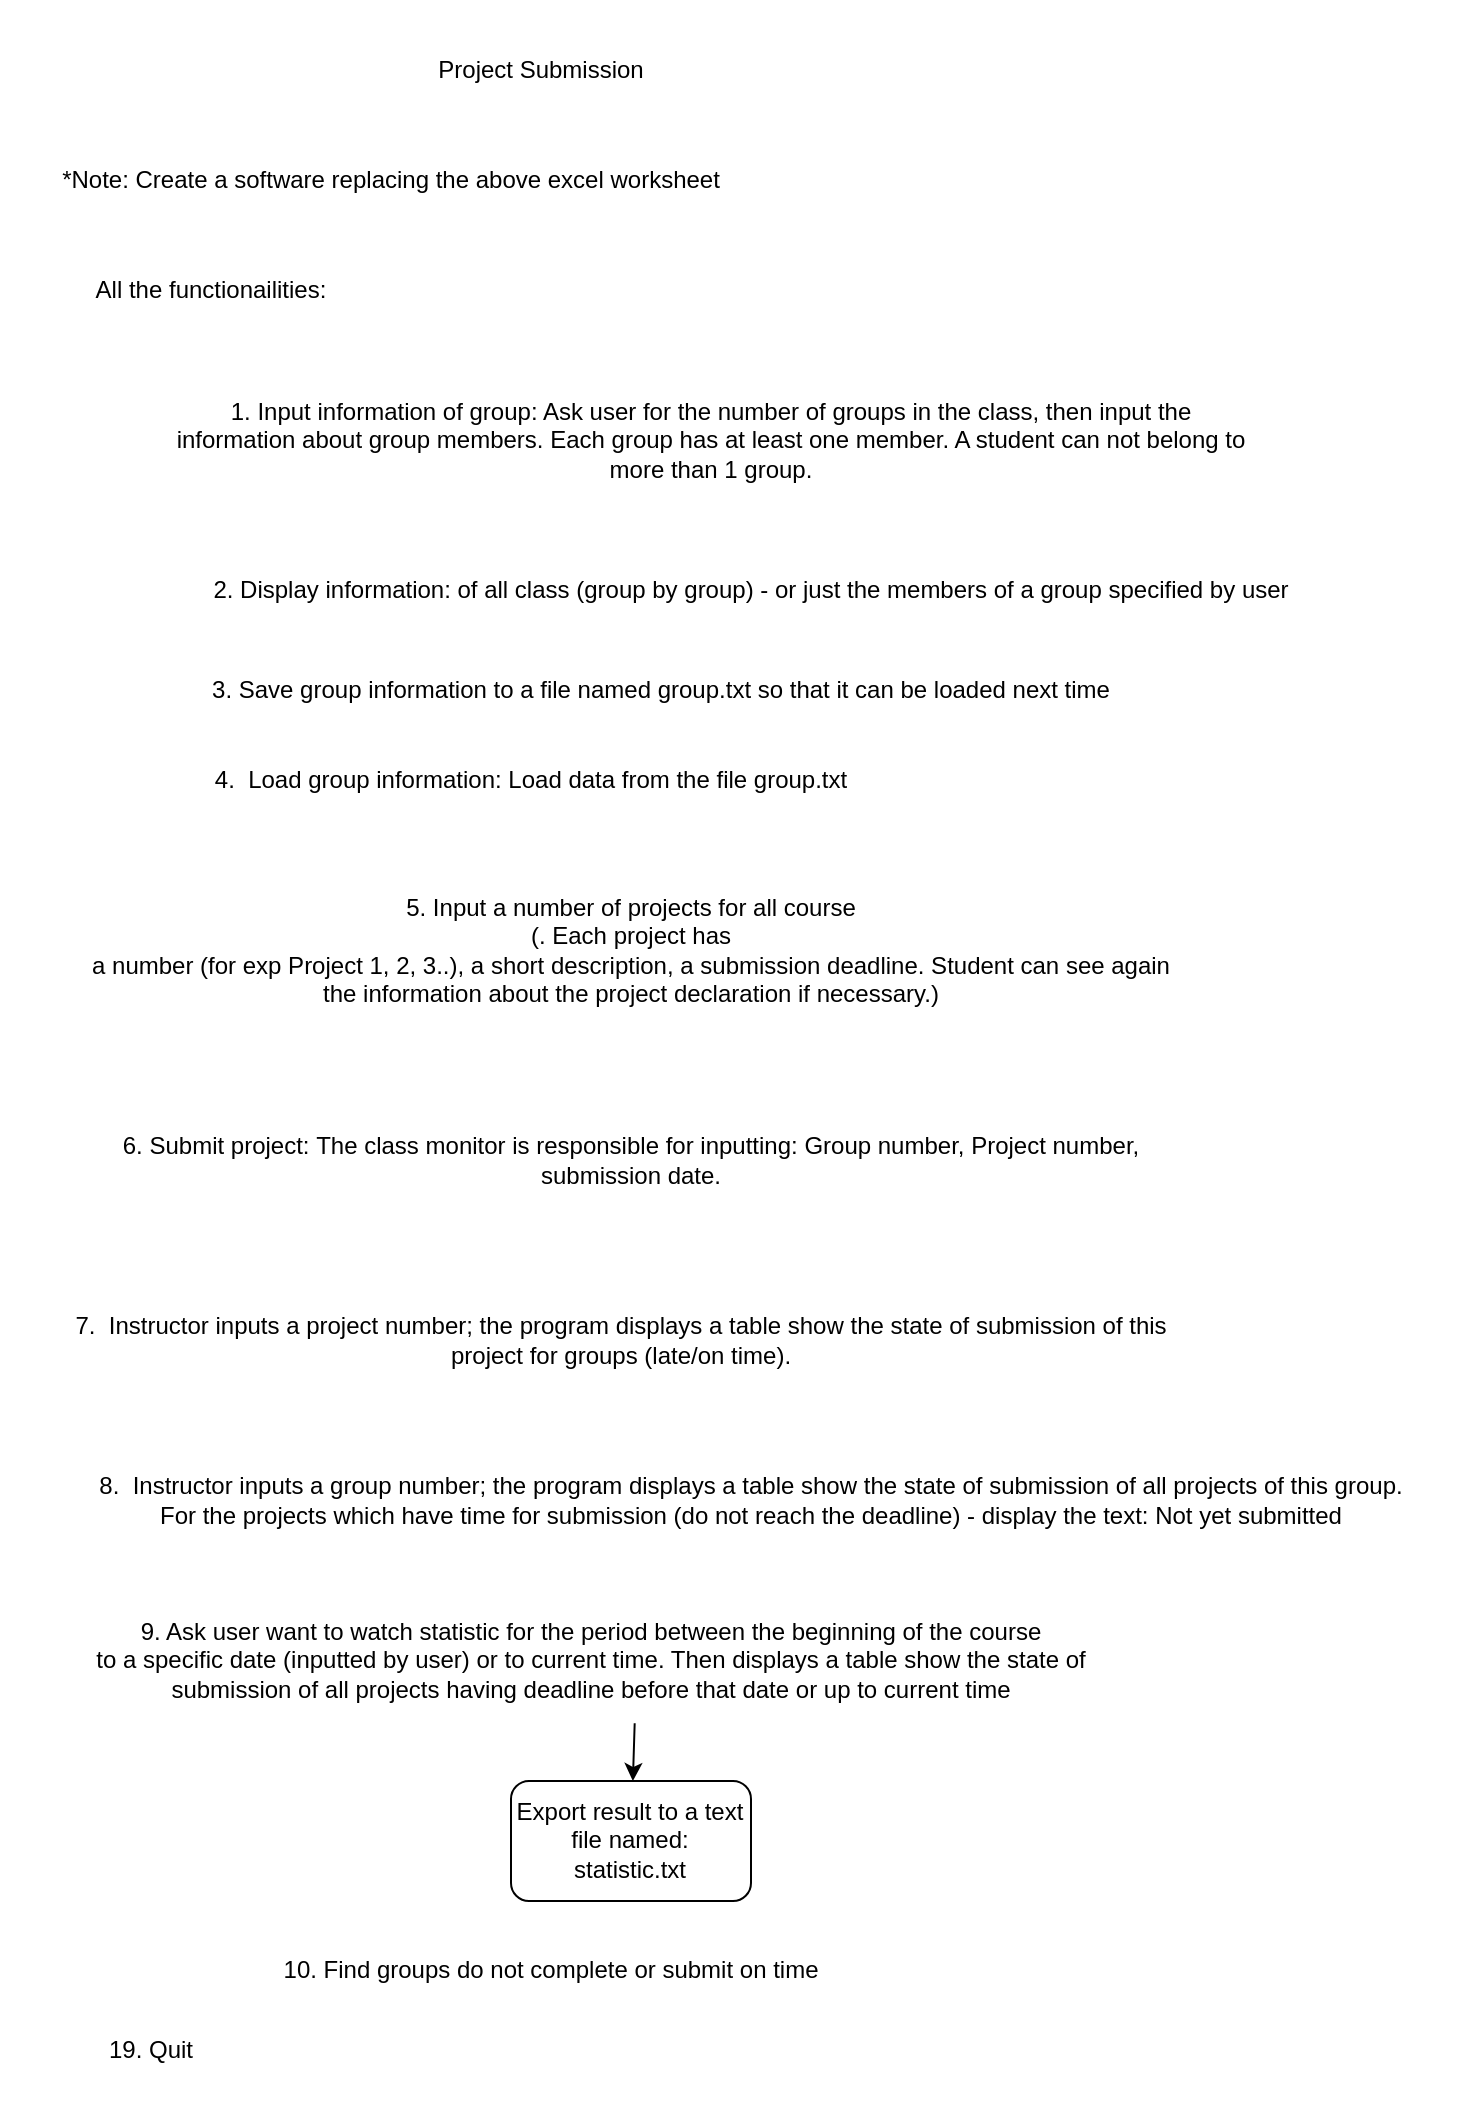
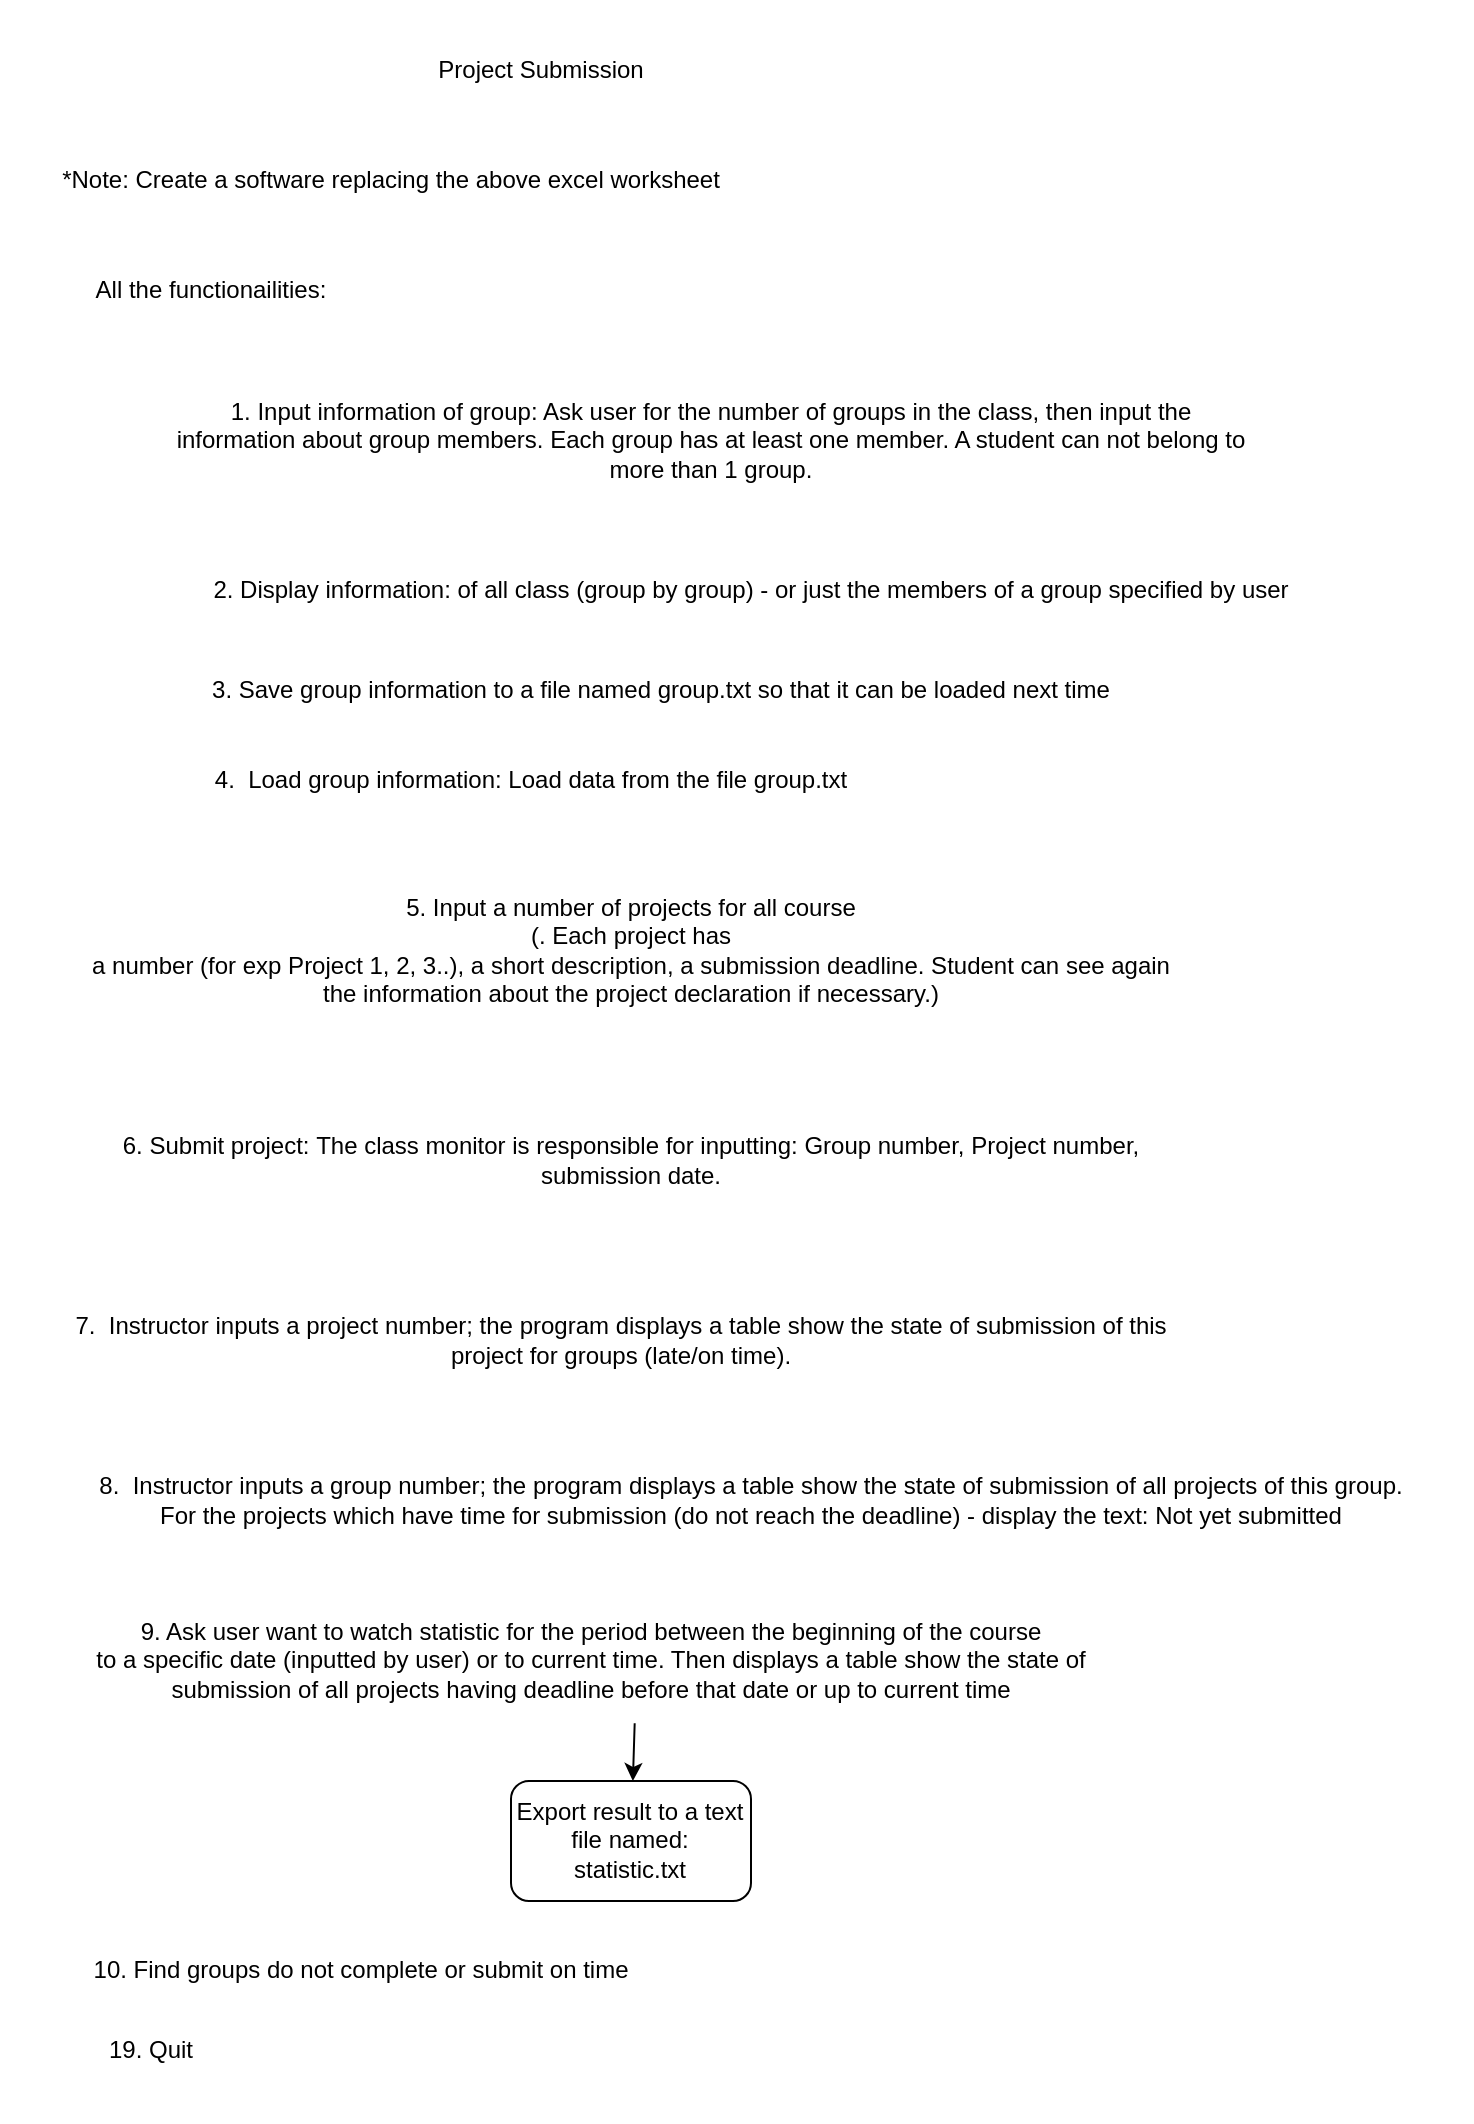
node "10. Find groups do not complete or submit on time": moved (551, 1971) -> (361, 1971)
